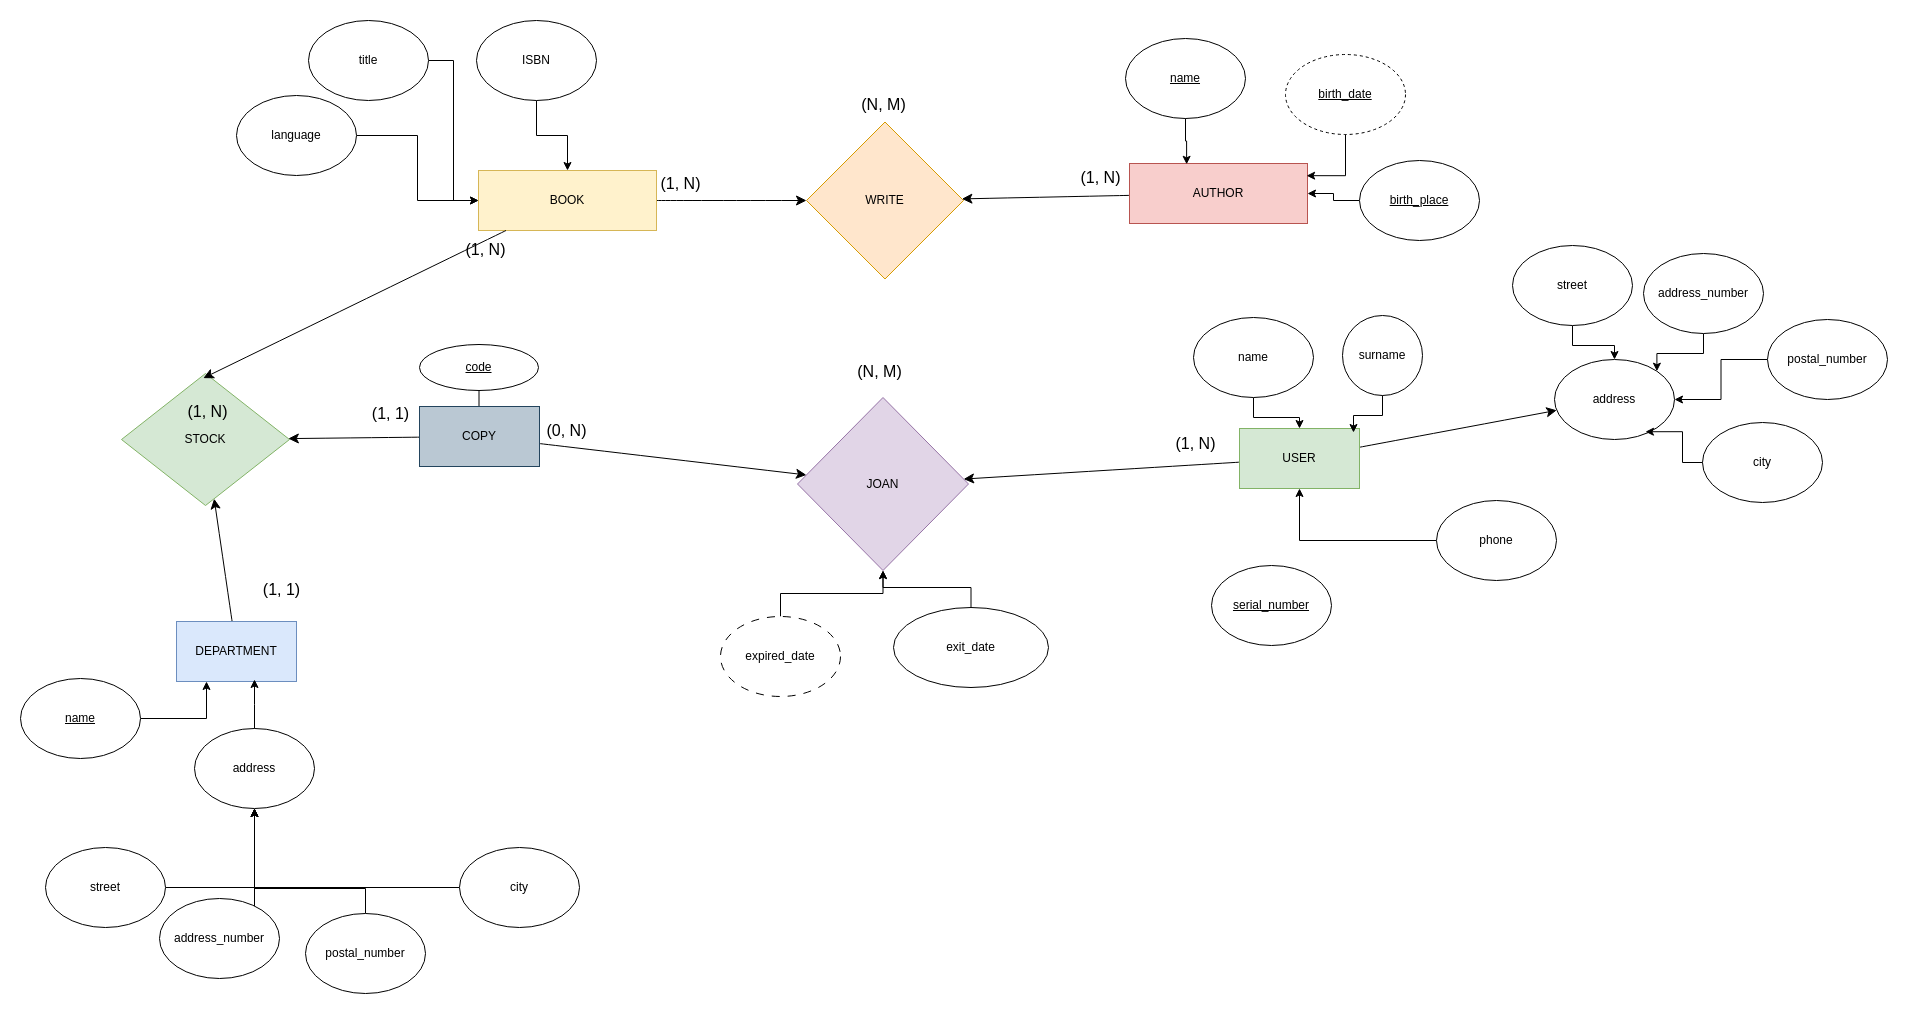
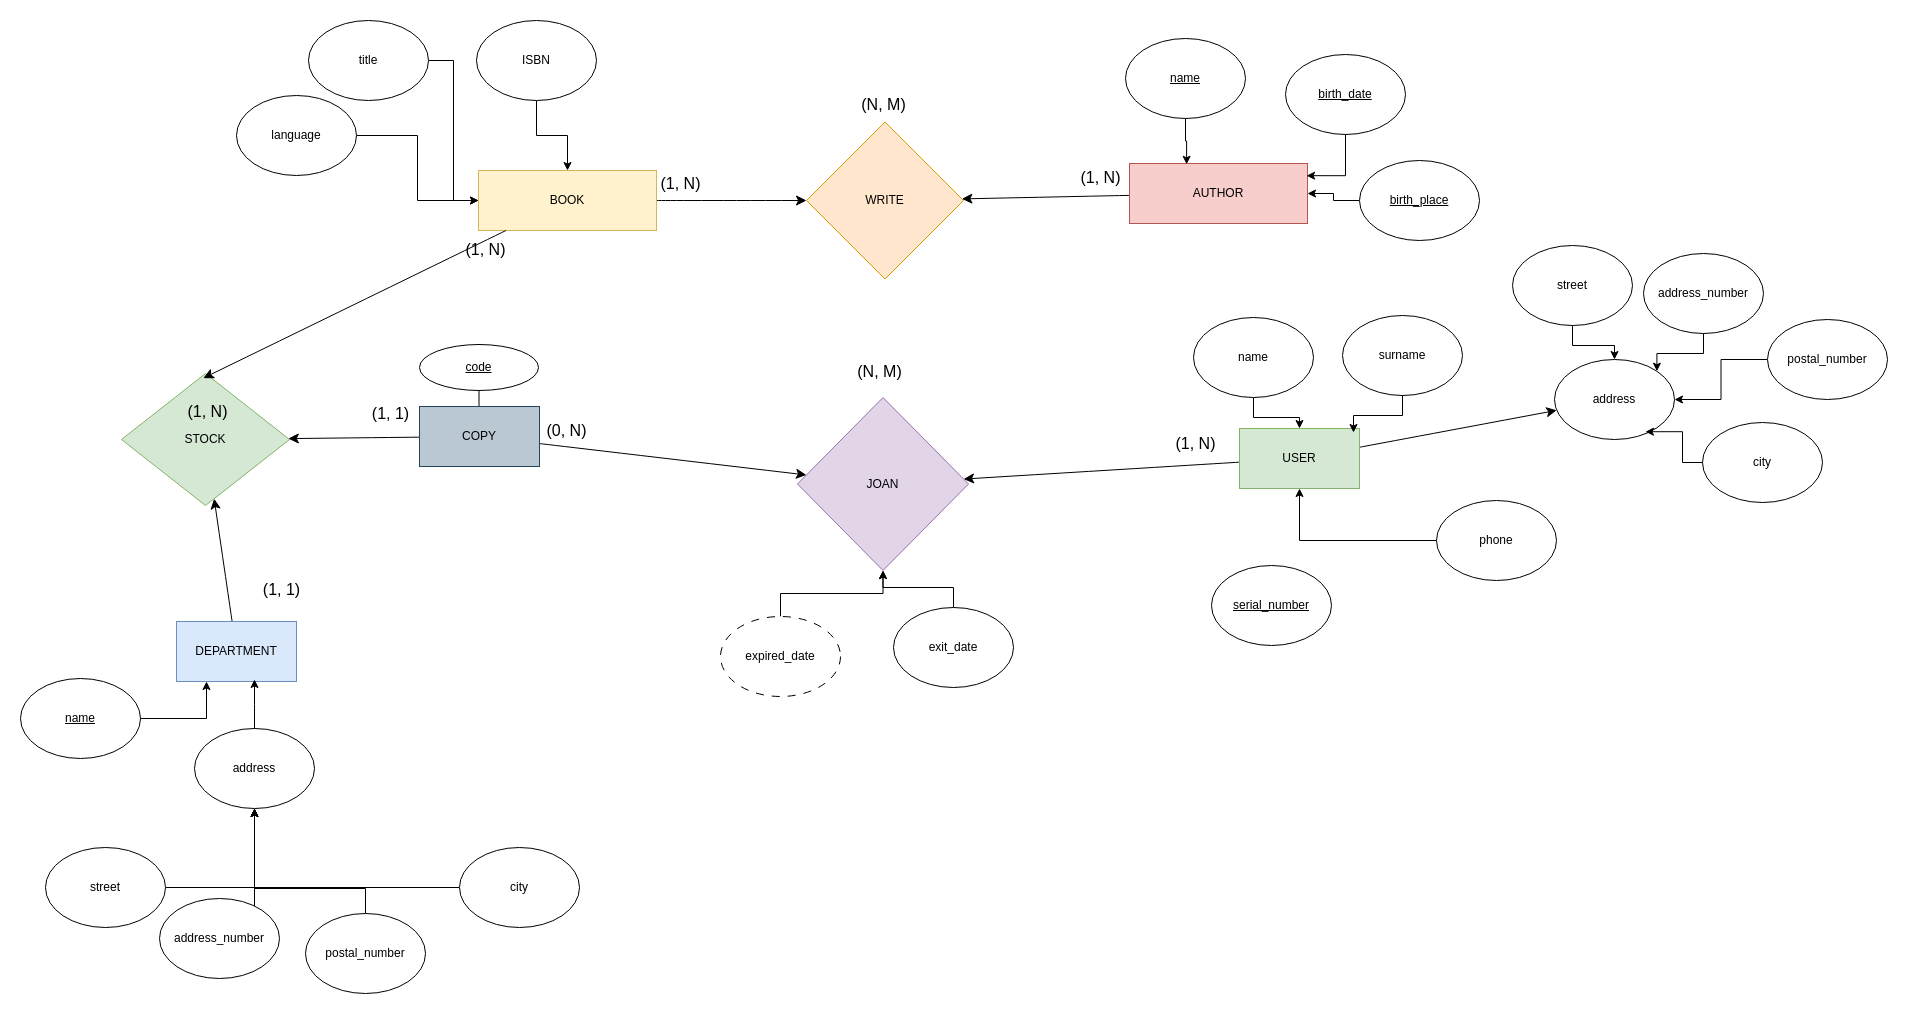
node "birth_date": style dashed -> solid
node "surname": size 80x80 -> 120x80
node "exit_date": size 155x80 -> 120x80
